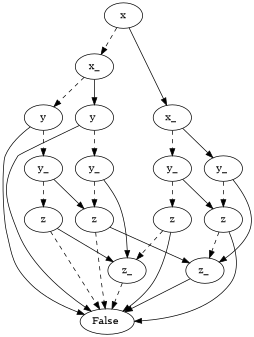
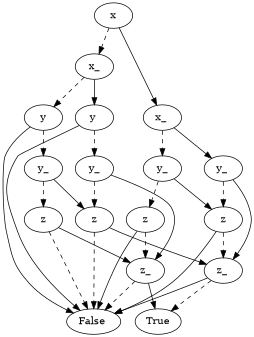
node "True": added
